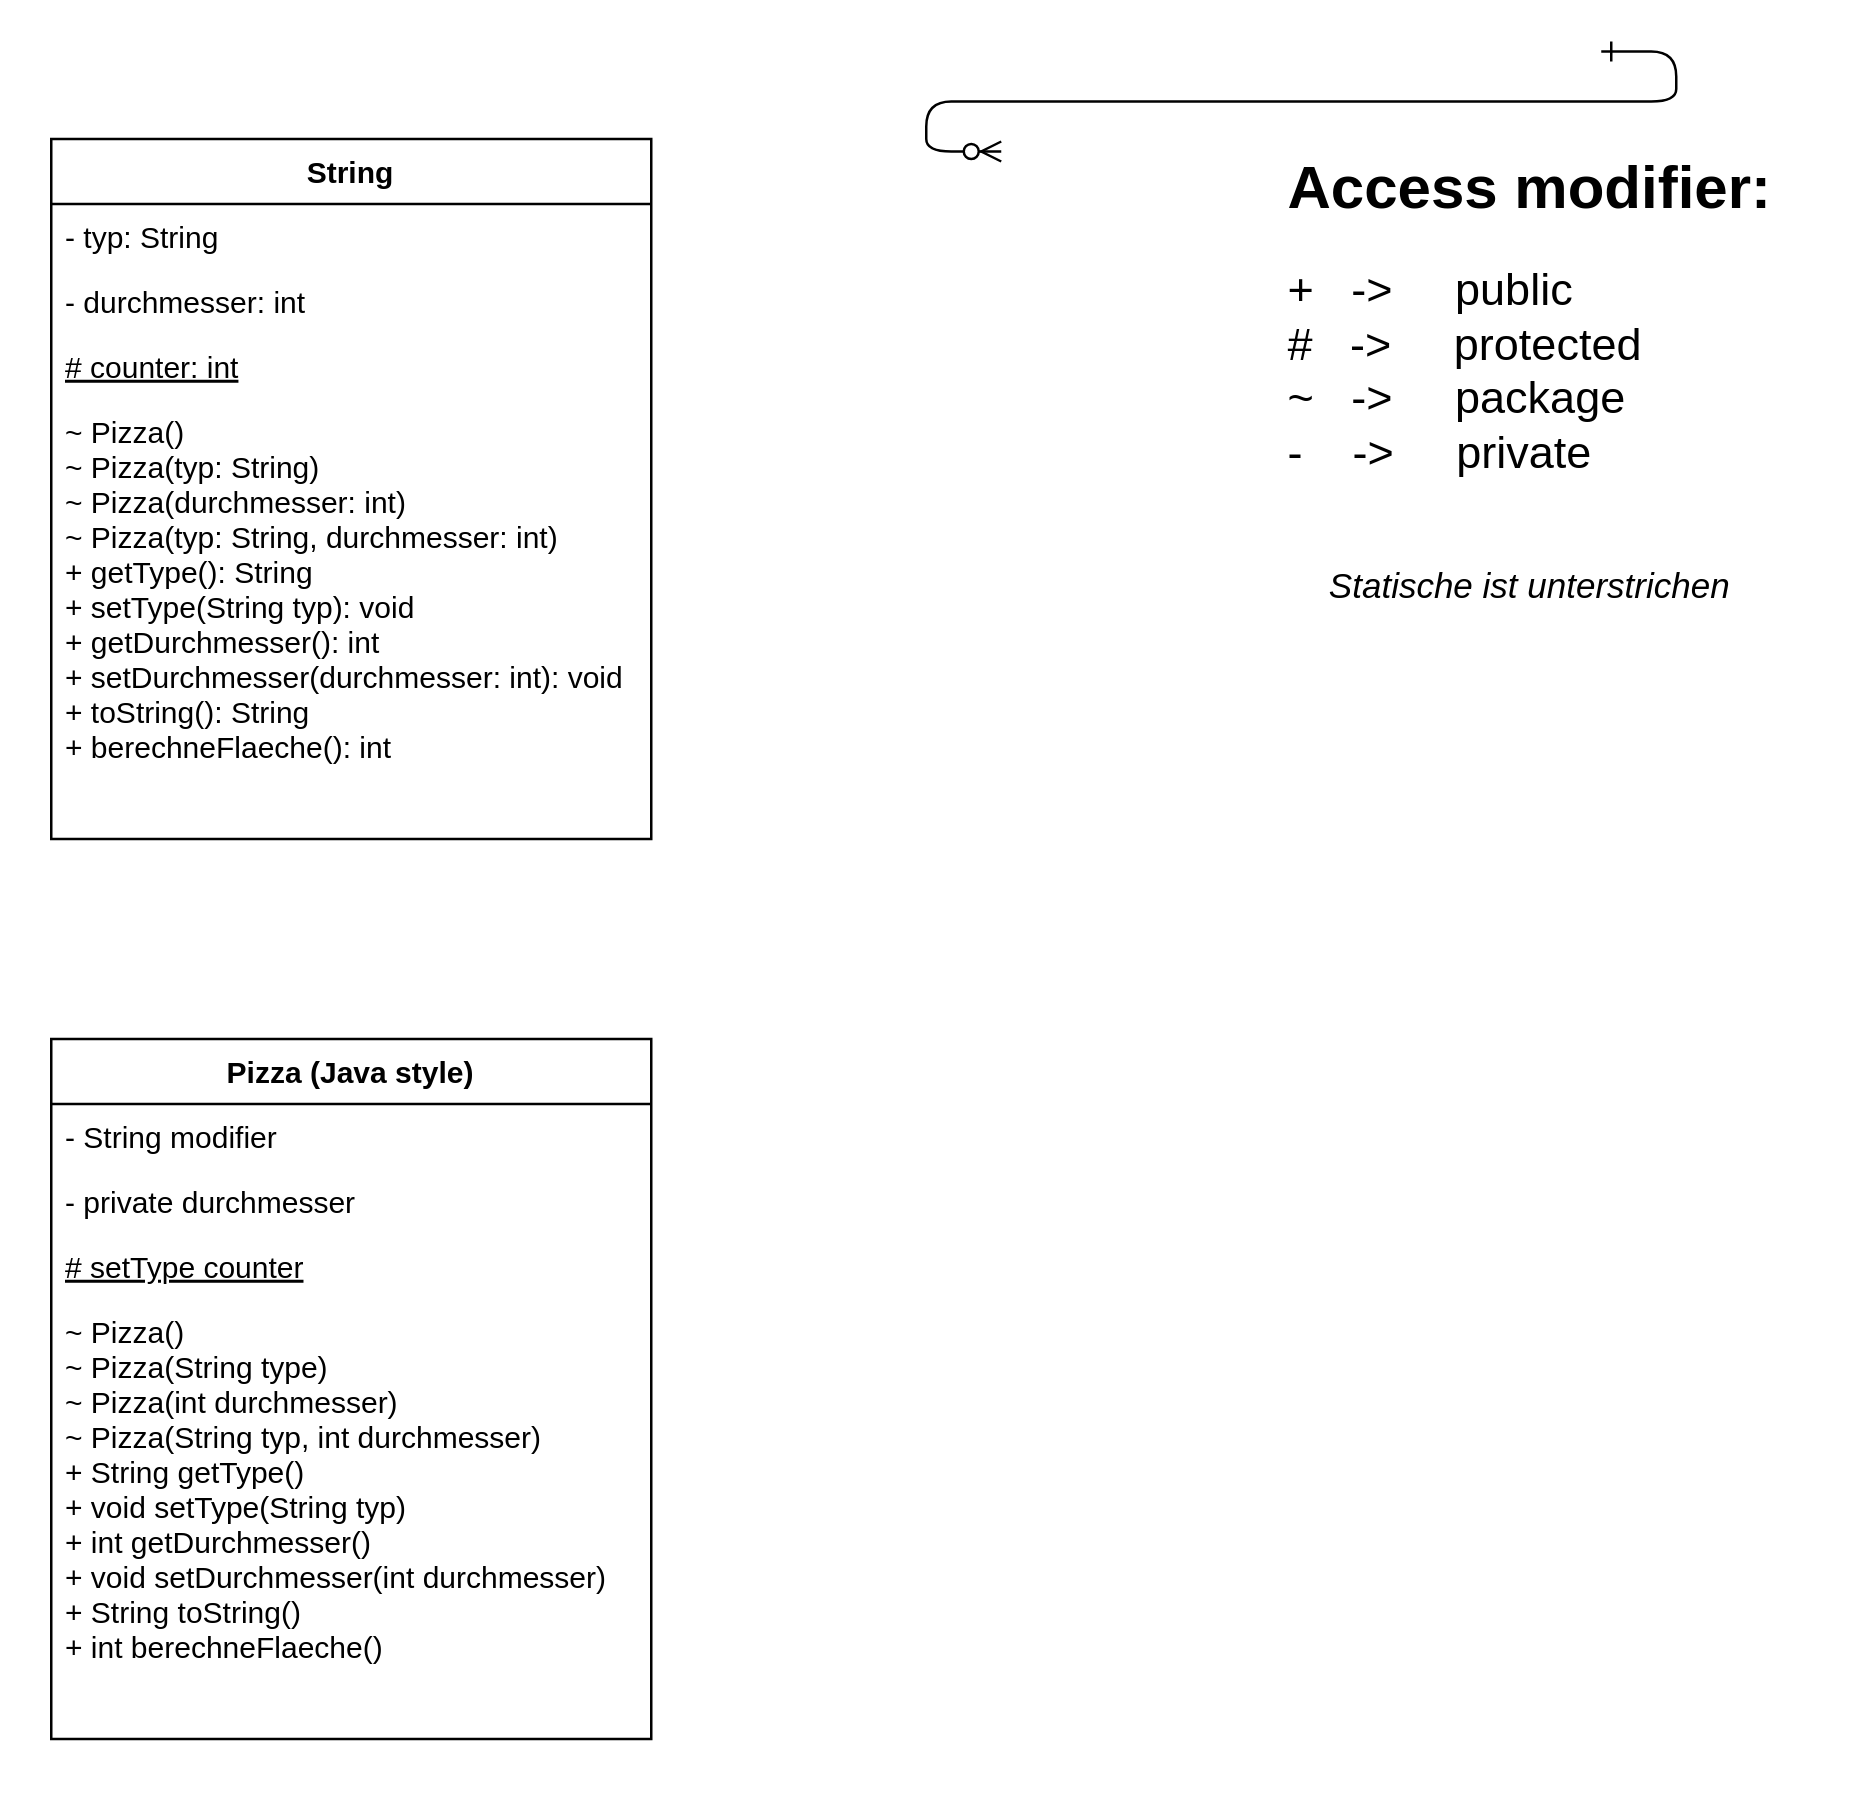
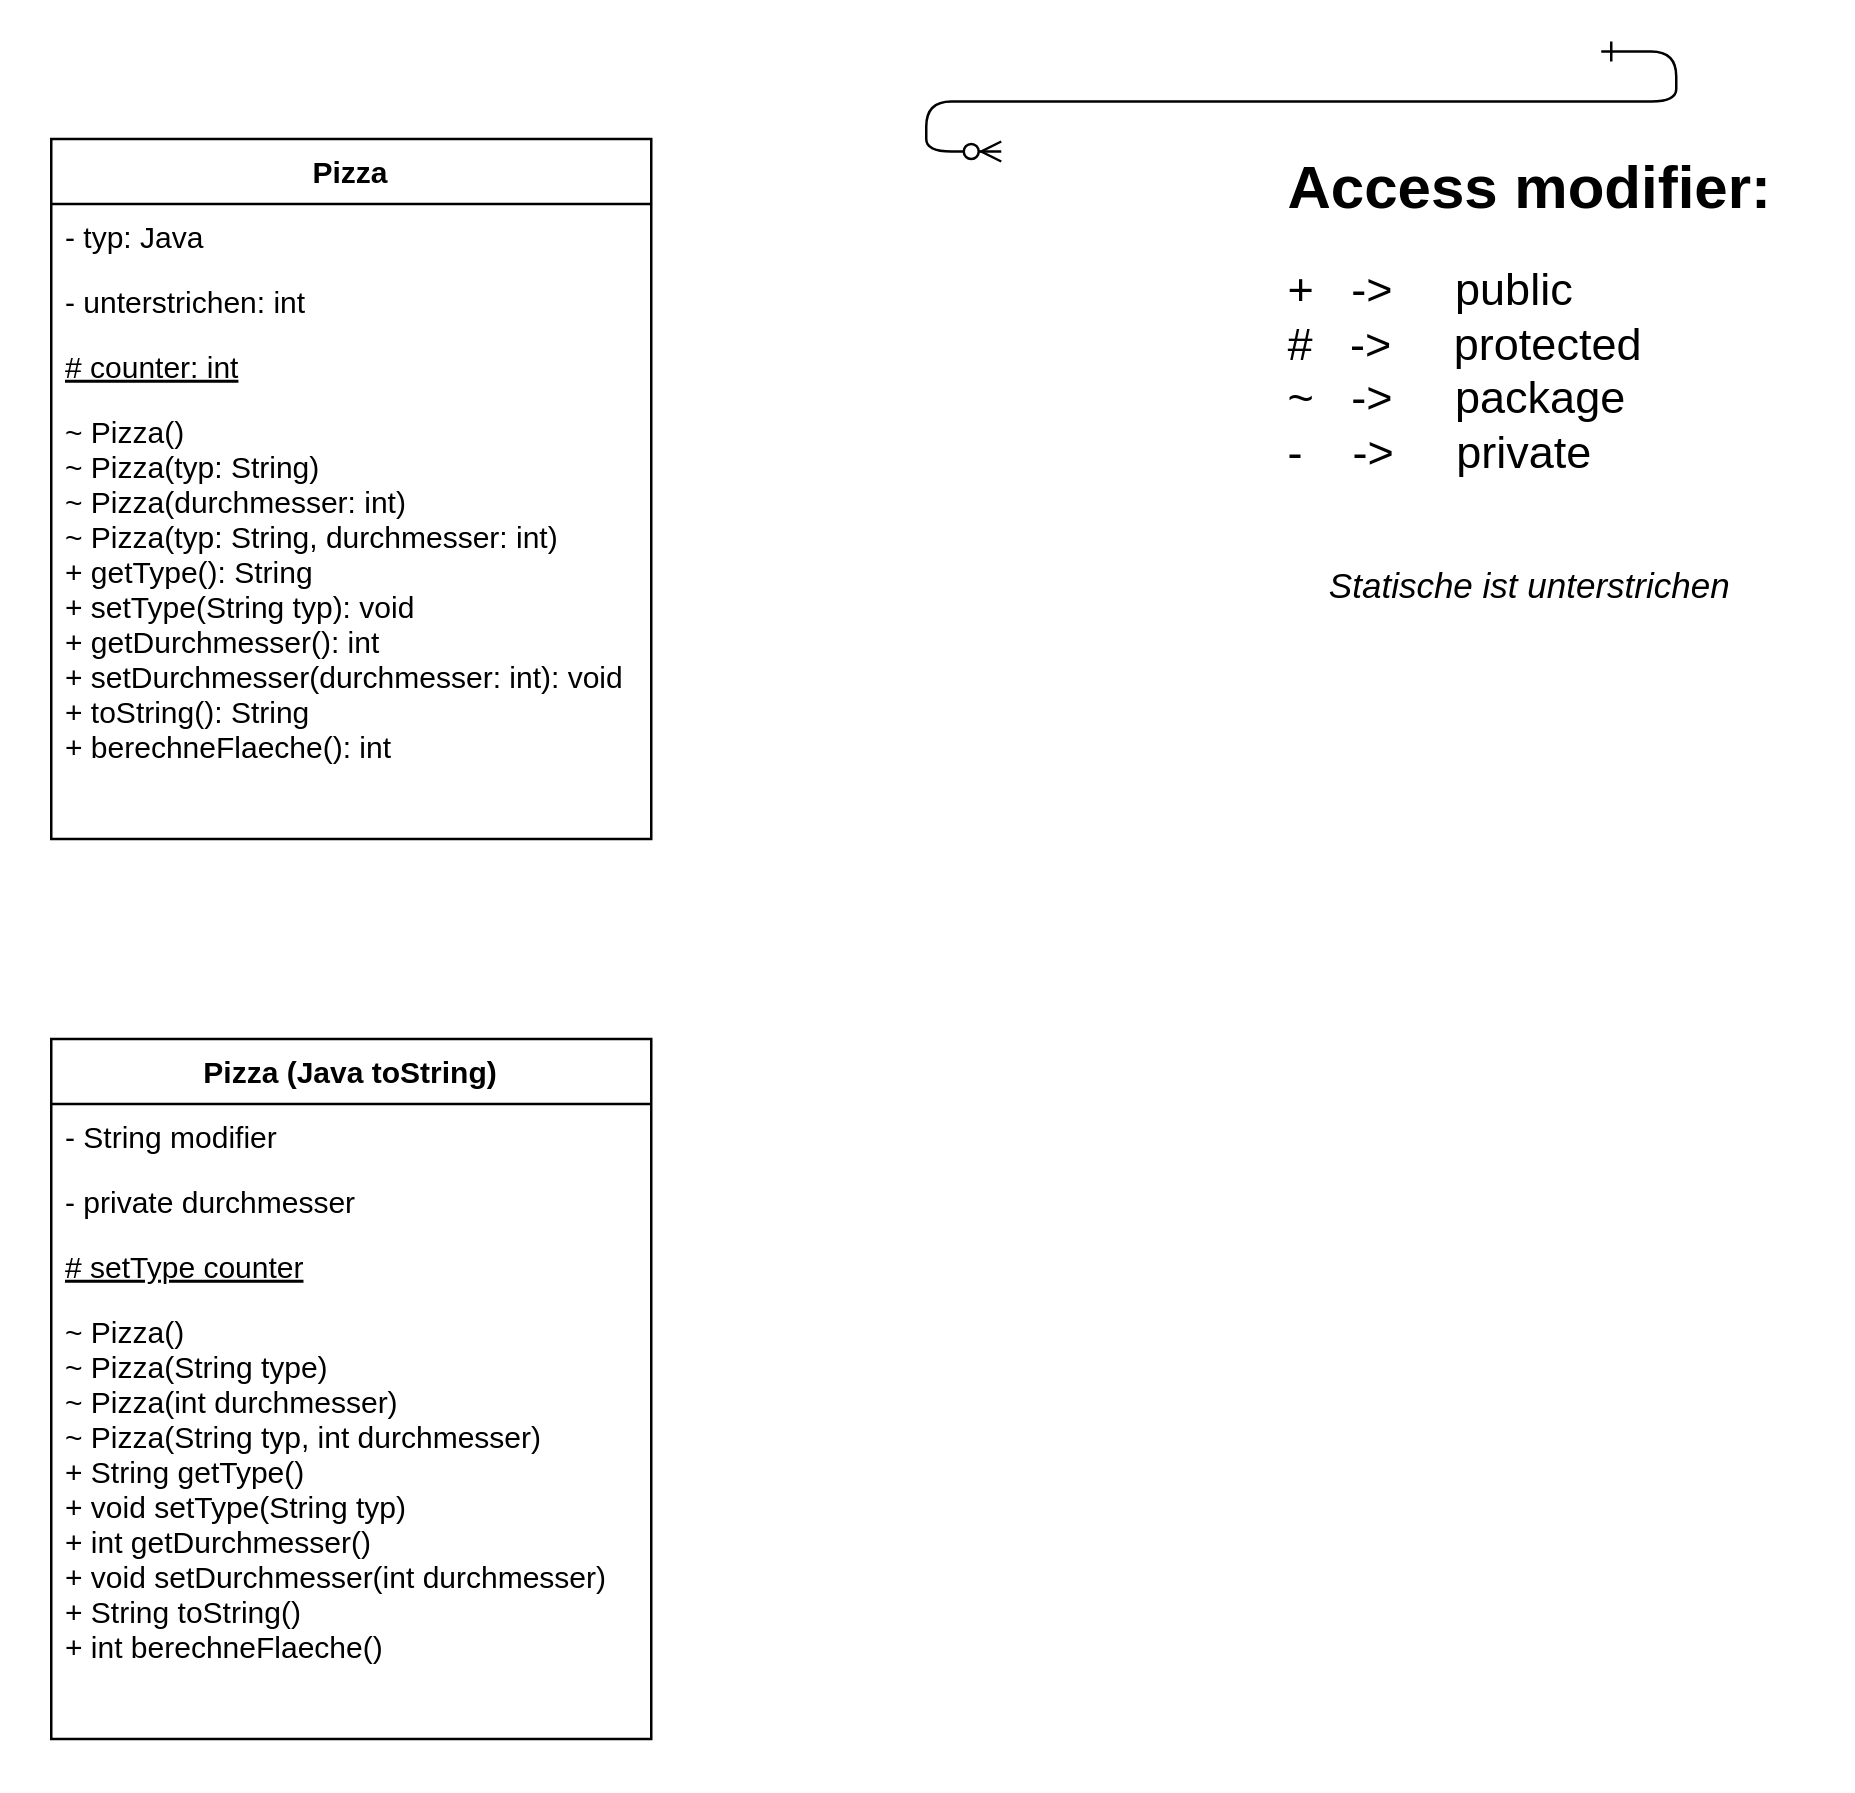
node "String": label "String" -> "Pizza"
node "- typ: String": label "- typ: String" -> "- typ: Java"
node "- durchmesser: int": label "- durchmesser: int" -> "- unterstrichen: int"
node "Pizza (Java style)": label "Pizza (Java style)" -> "Pizza (Java toString)"
